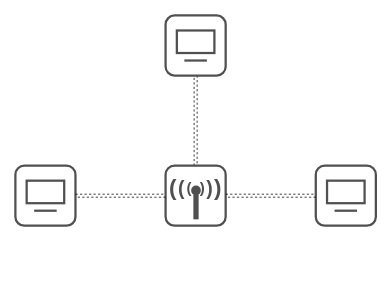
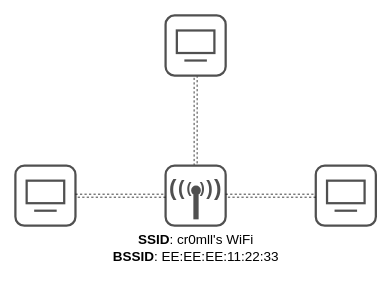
node "SSID: cr0mll's WiFi BSSID: EE:EE:EE:11:22:33": added
